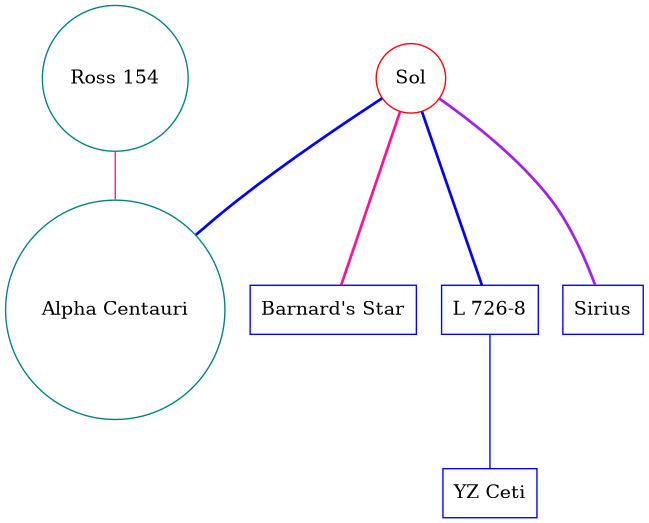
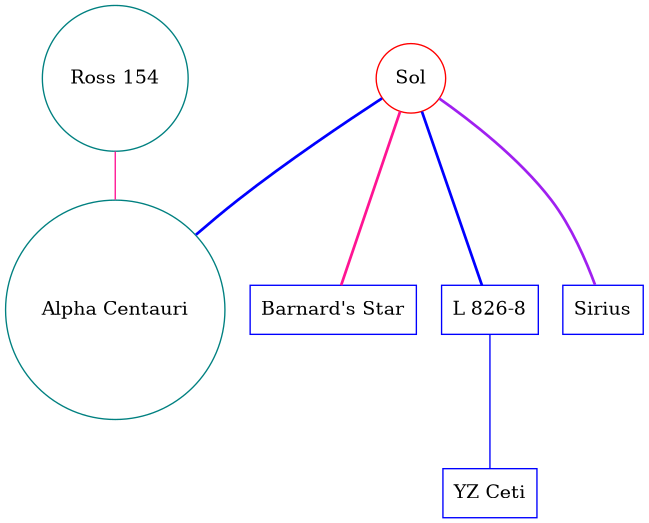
node "L 726-8": label "L 726-8" -> "L 826-8"
